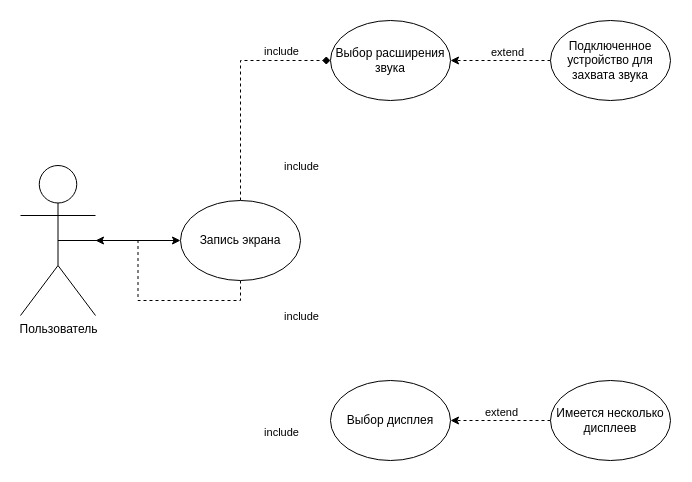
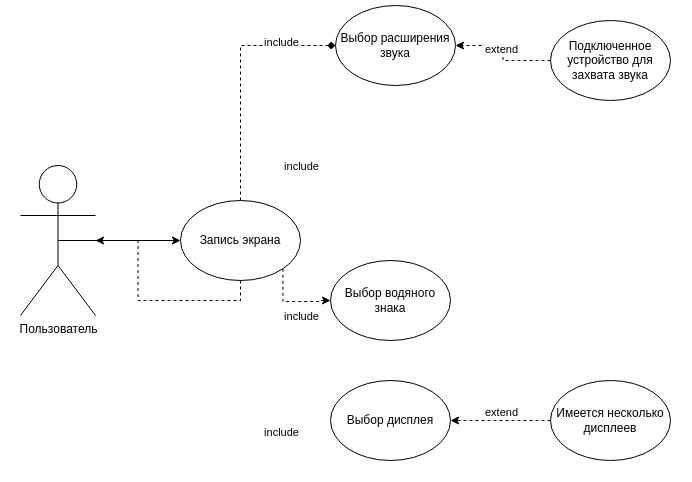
node "Выбор расширения звука": moved (391, 61) -> (396, 46)
node "Выбор водяного знака": added
edge "Запись экрана" -> "Выбор водяного знака": added
